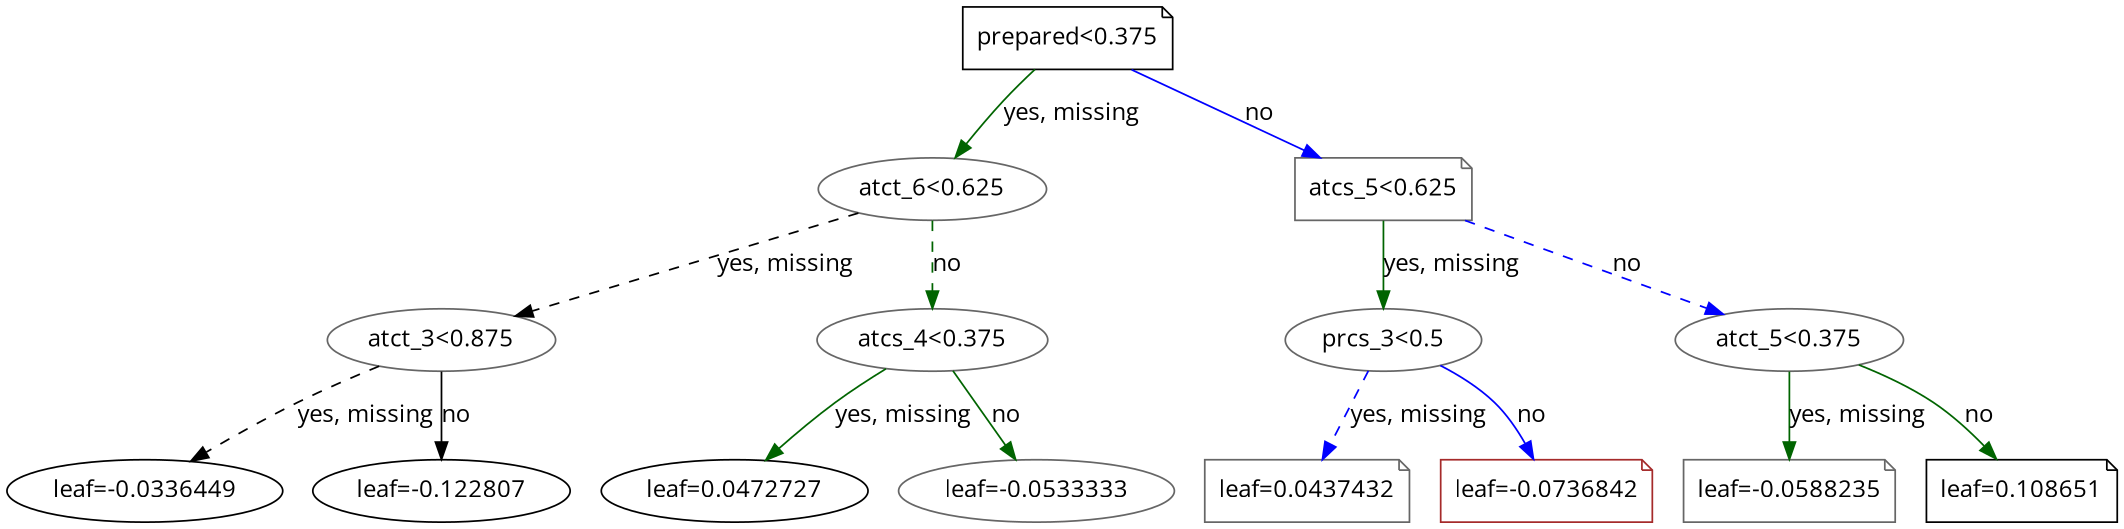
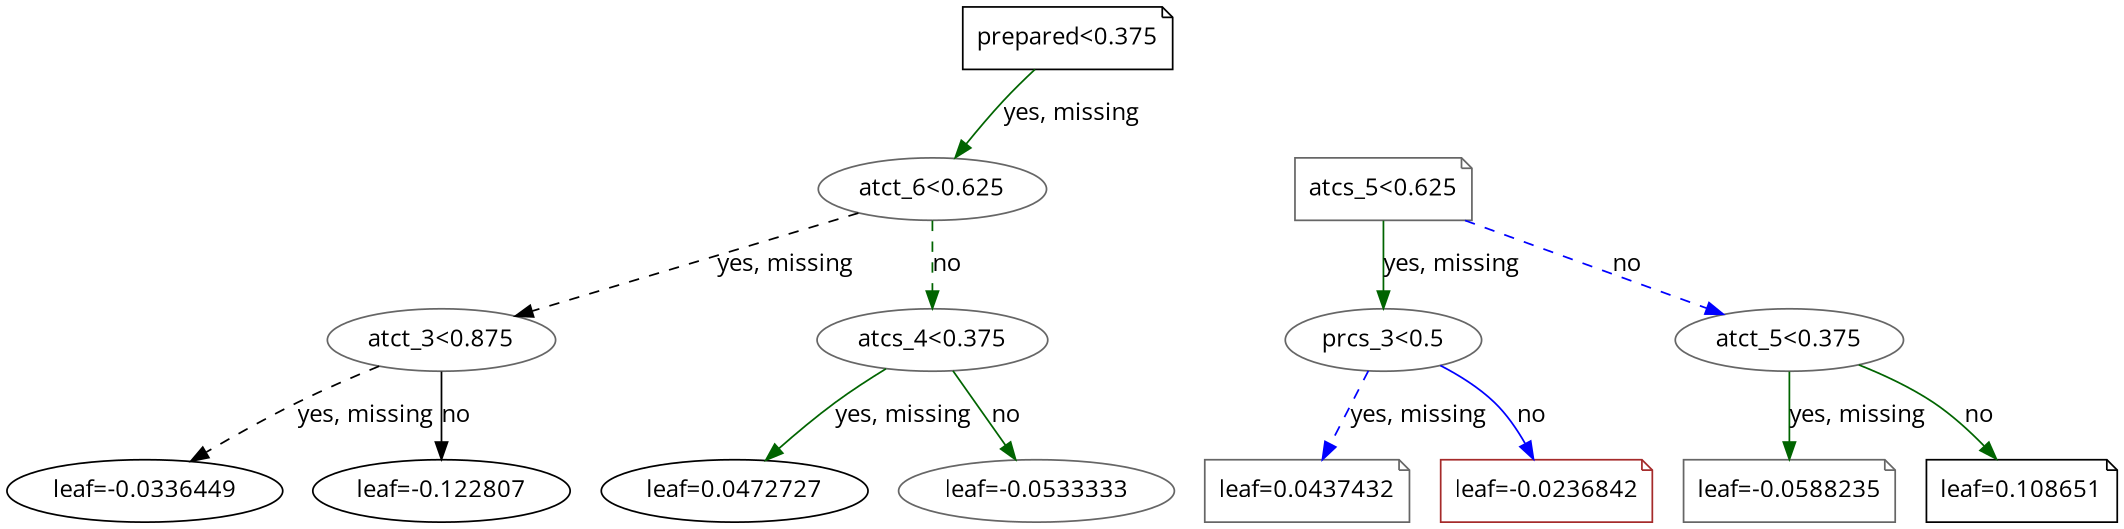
edge "prepared<0.375" -> "atcs_5<0.625": removed, label "no"
node "leaf=-0.0736842": label "leaf=-0.0736842" -> "leaf=-0.0236842"
